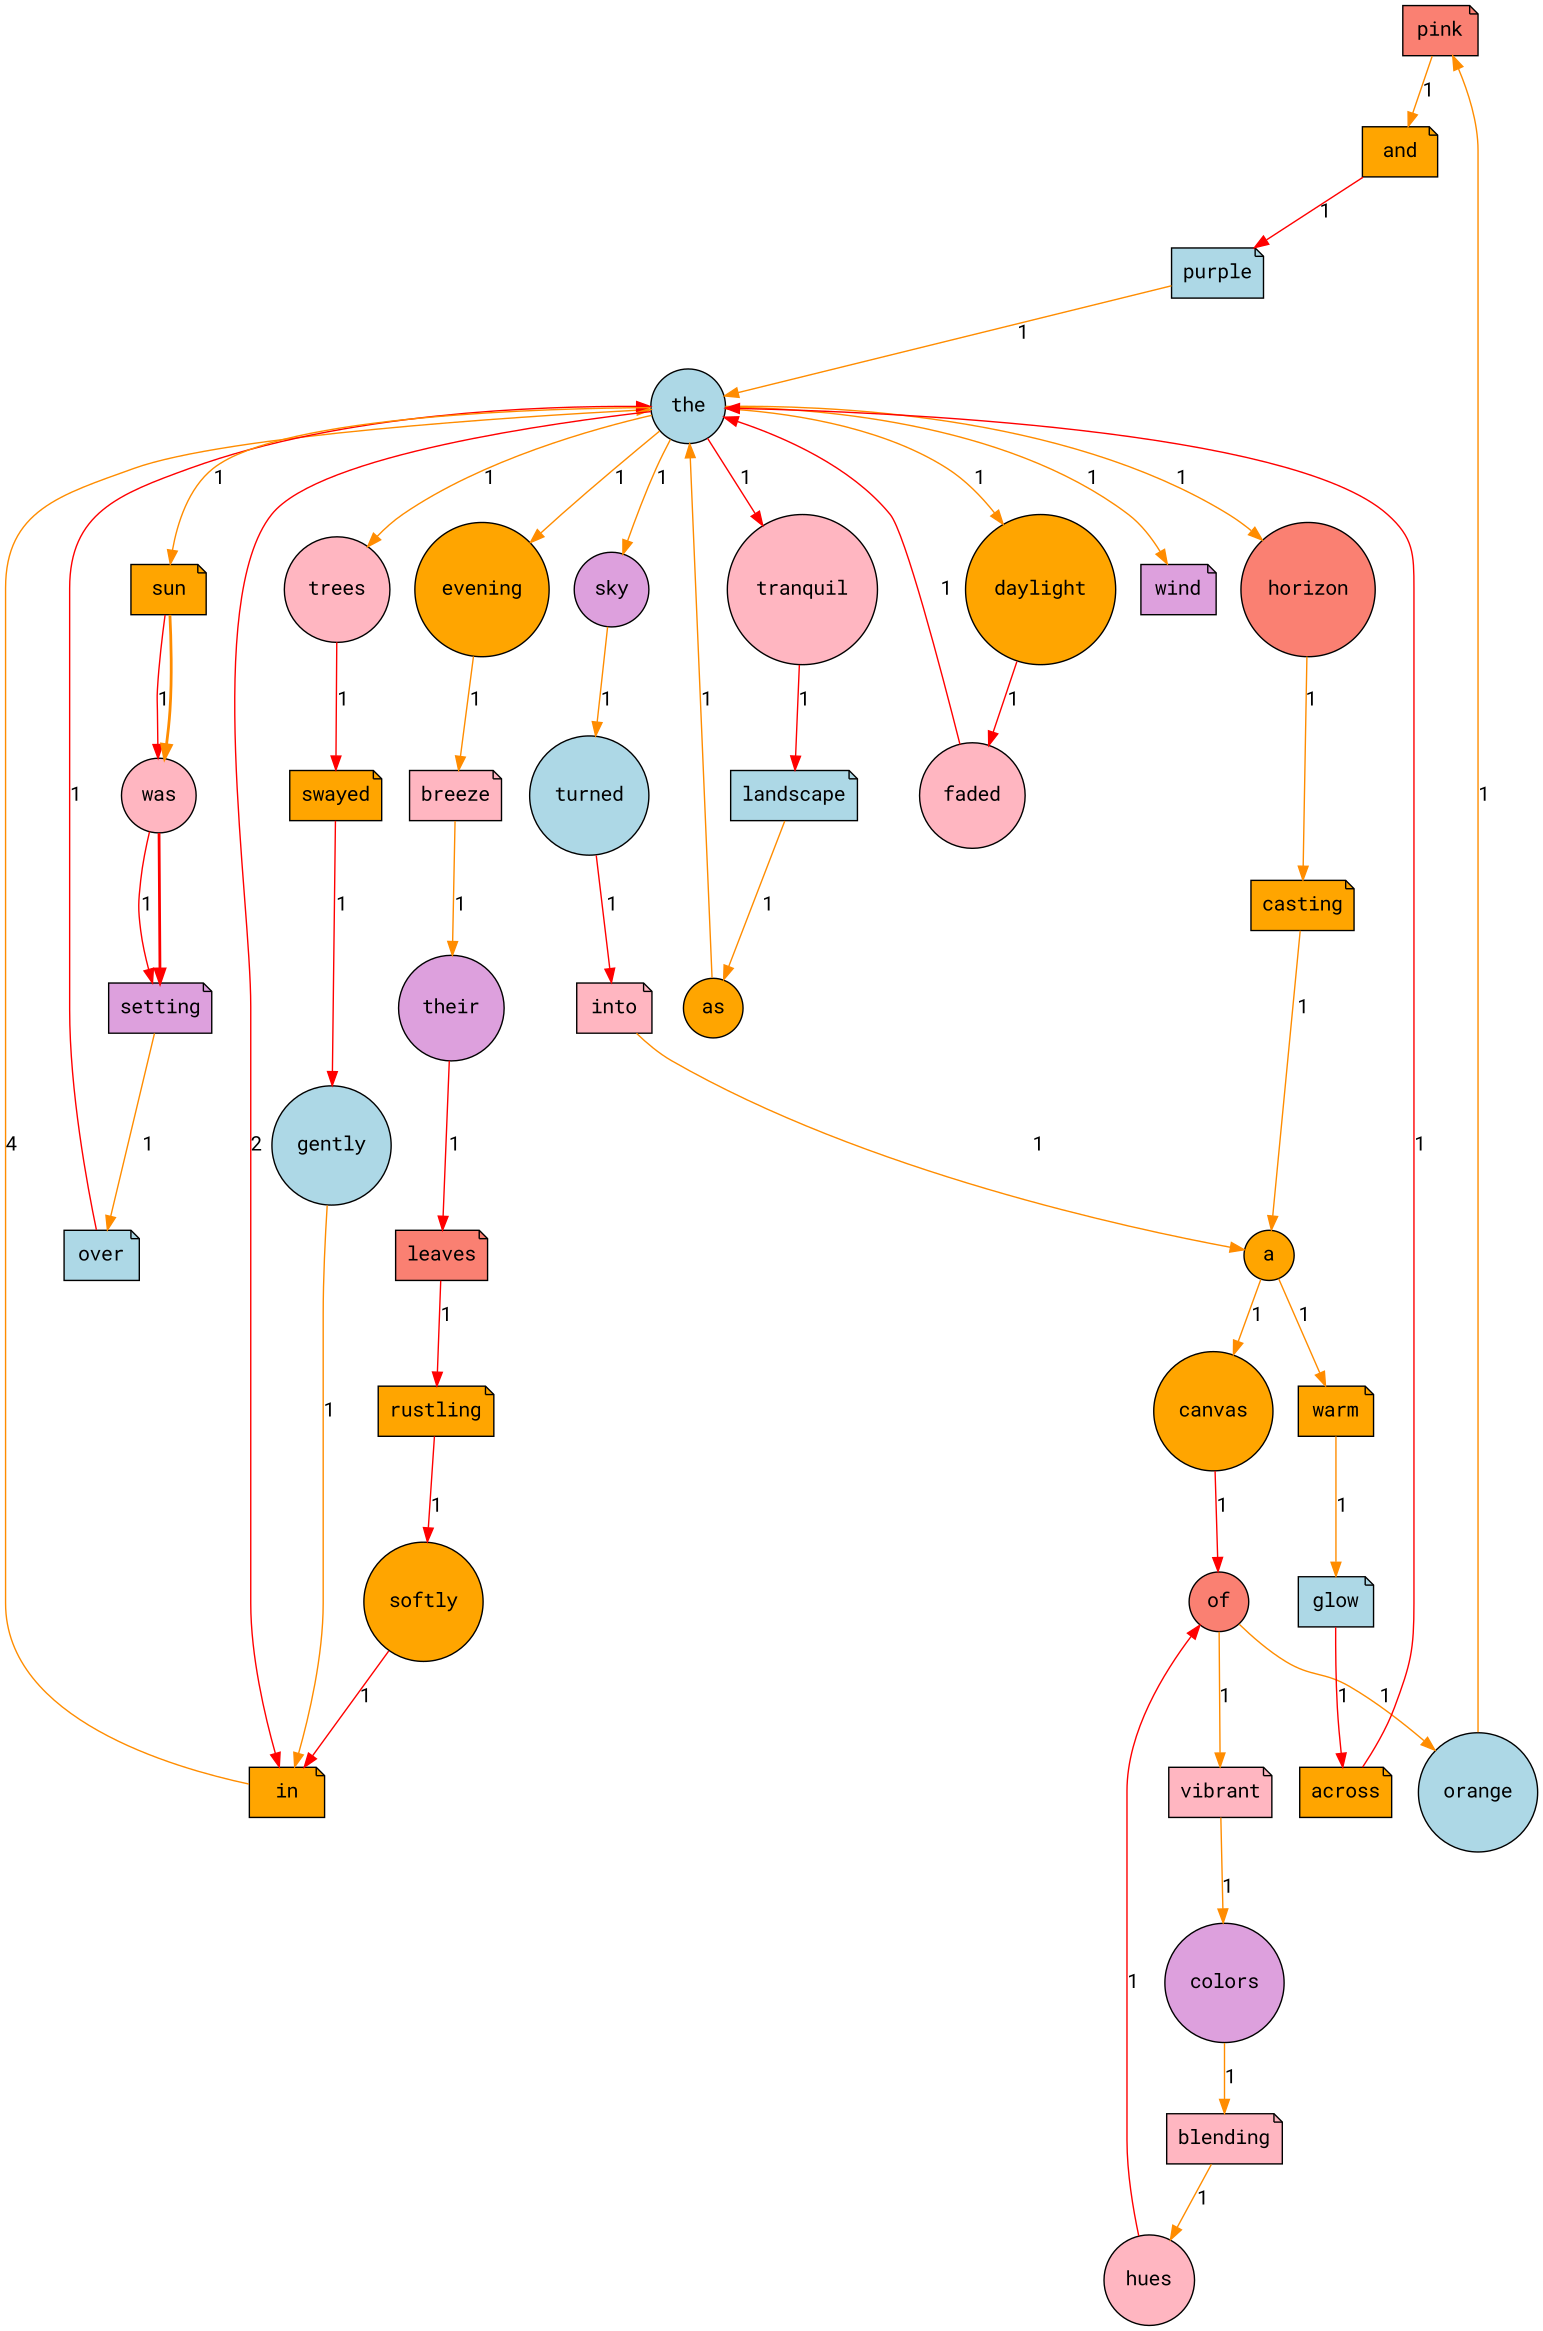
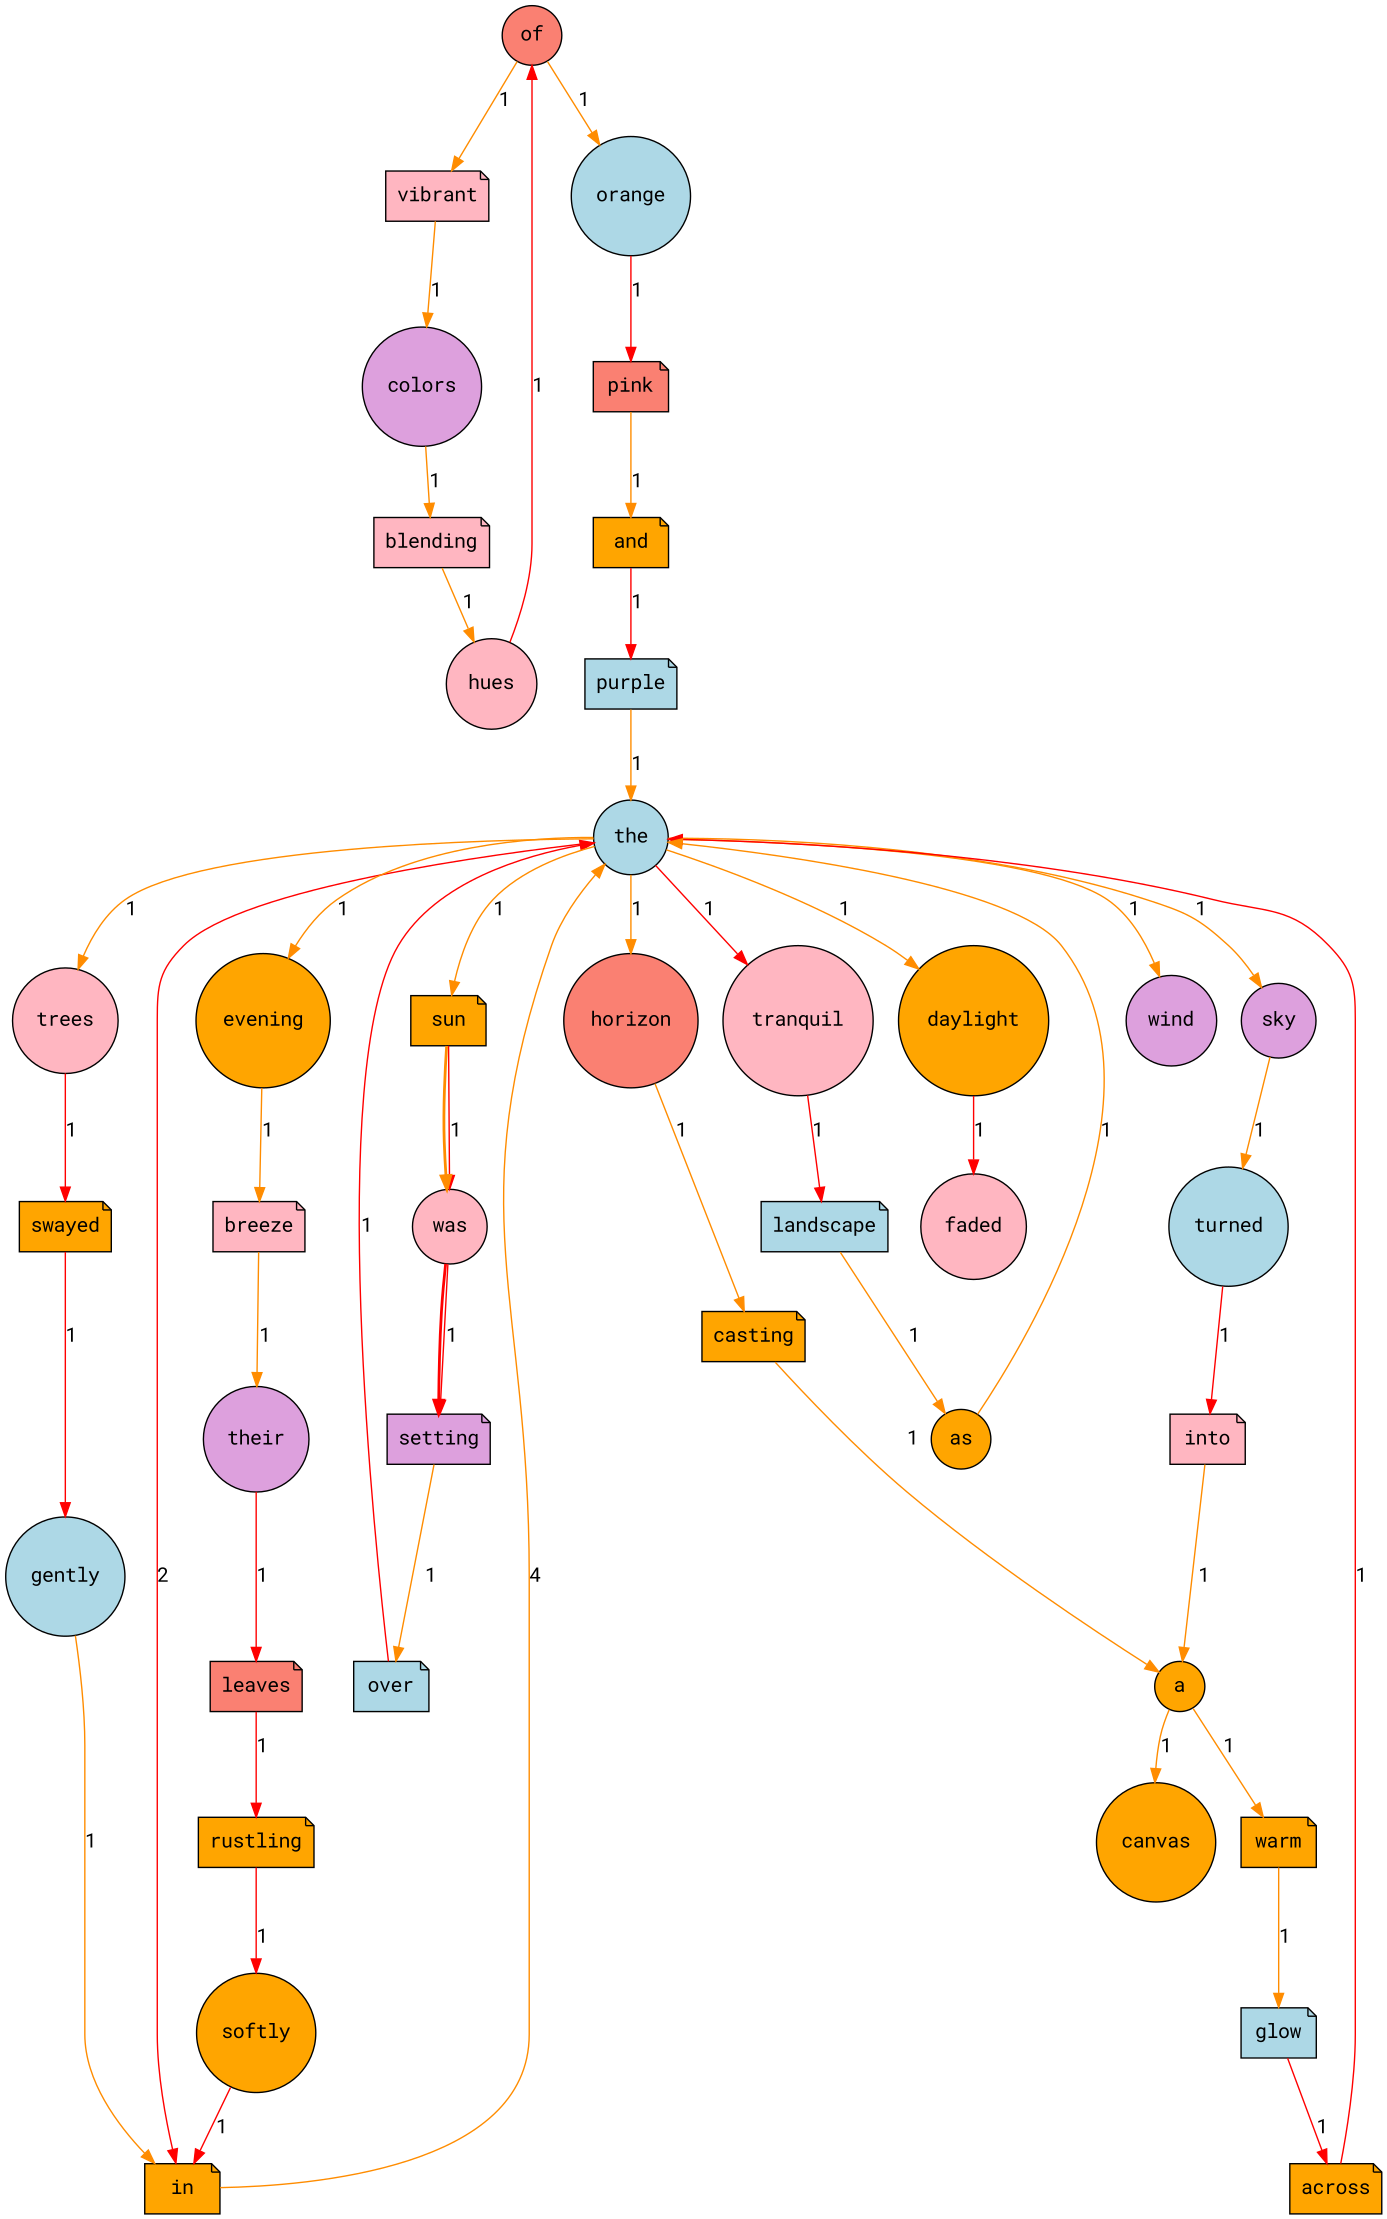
edge "faded" -> "the": removed, label "1"
node "wind": shape note -> circle
edge "orange" -> "pink": color darkorange -> red
edge "canvas" -> "of": removed, label "1"
